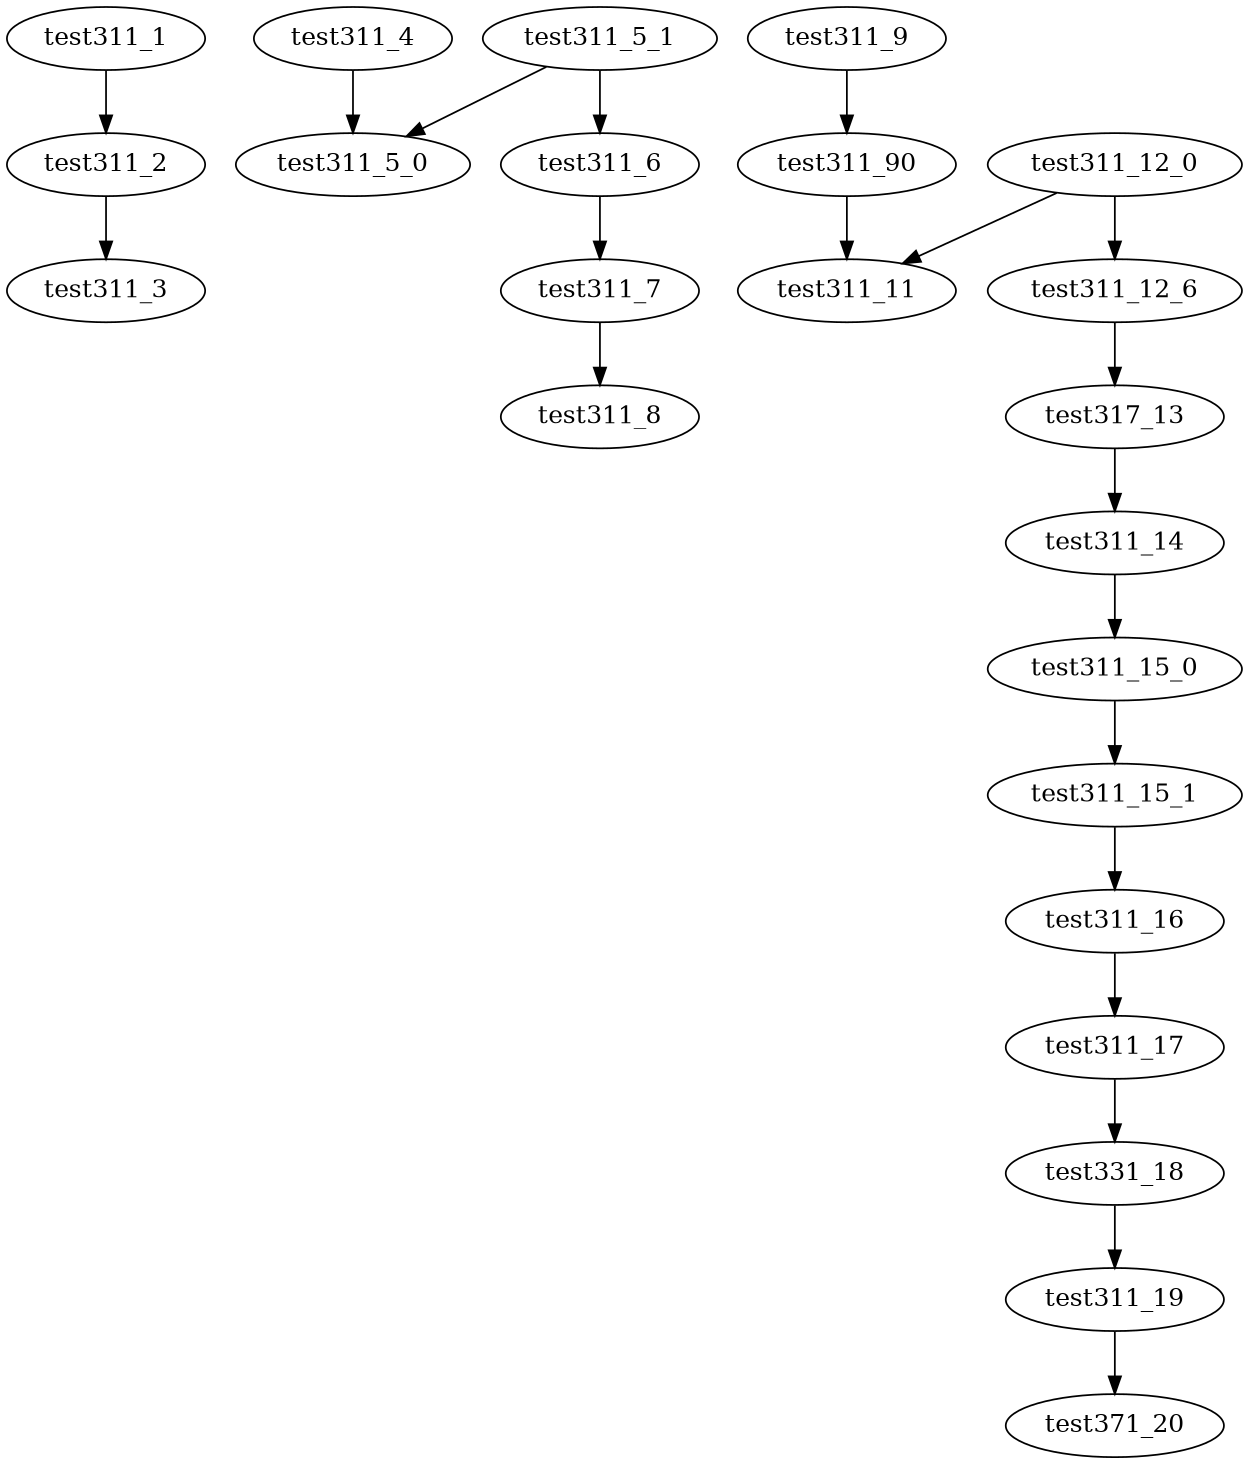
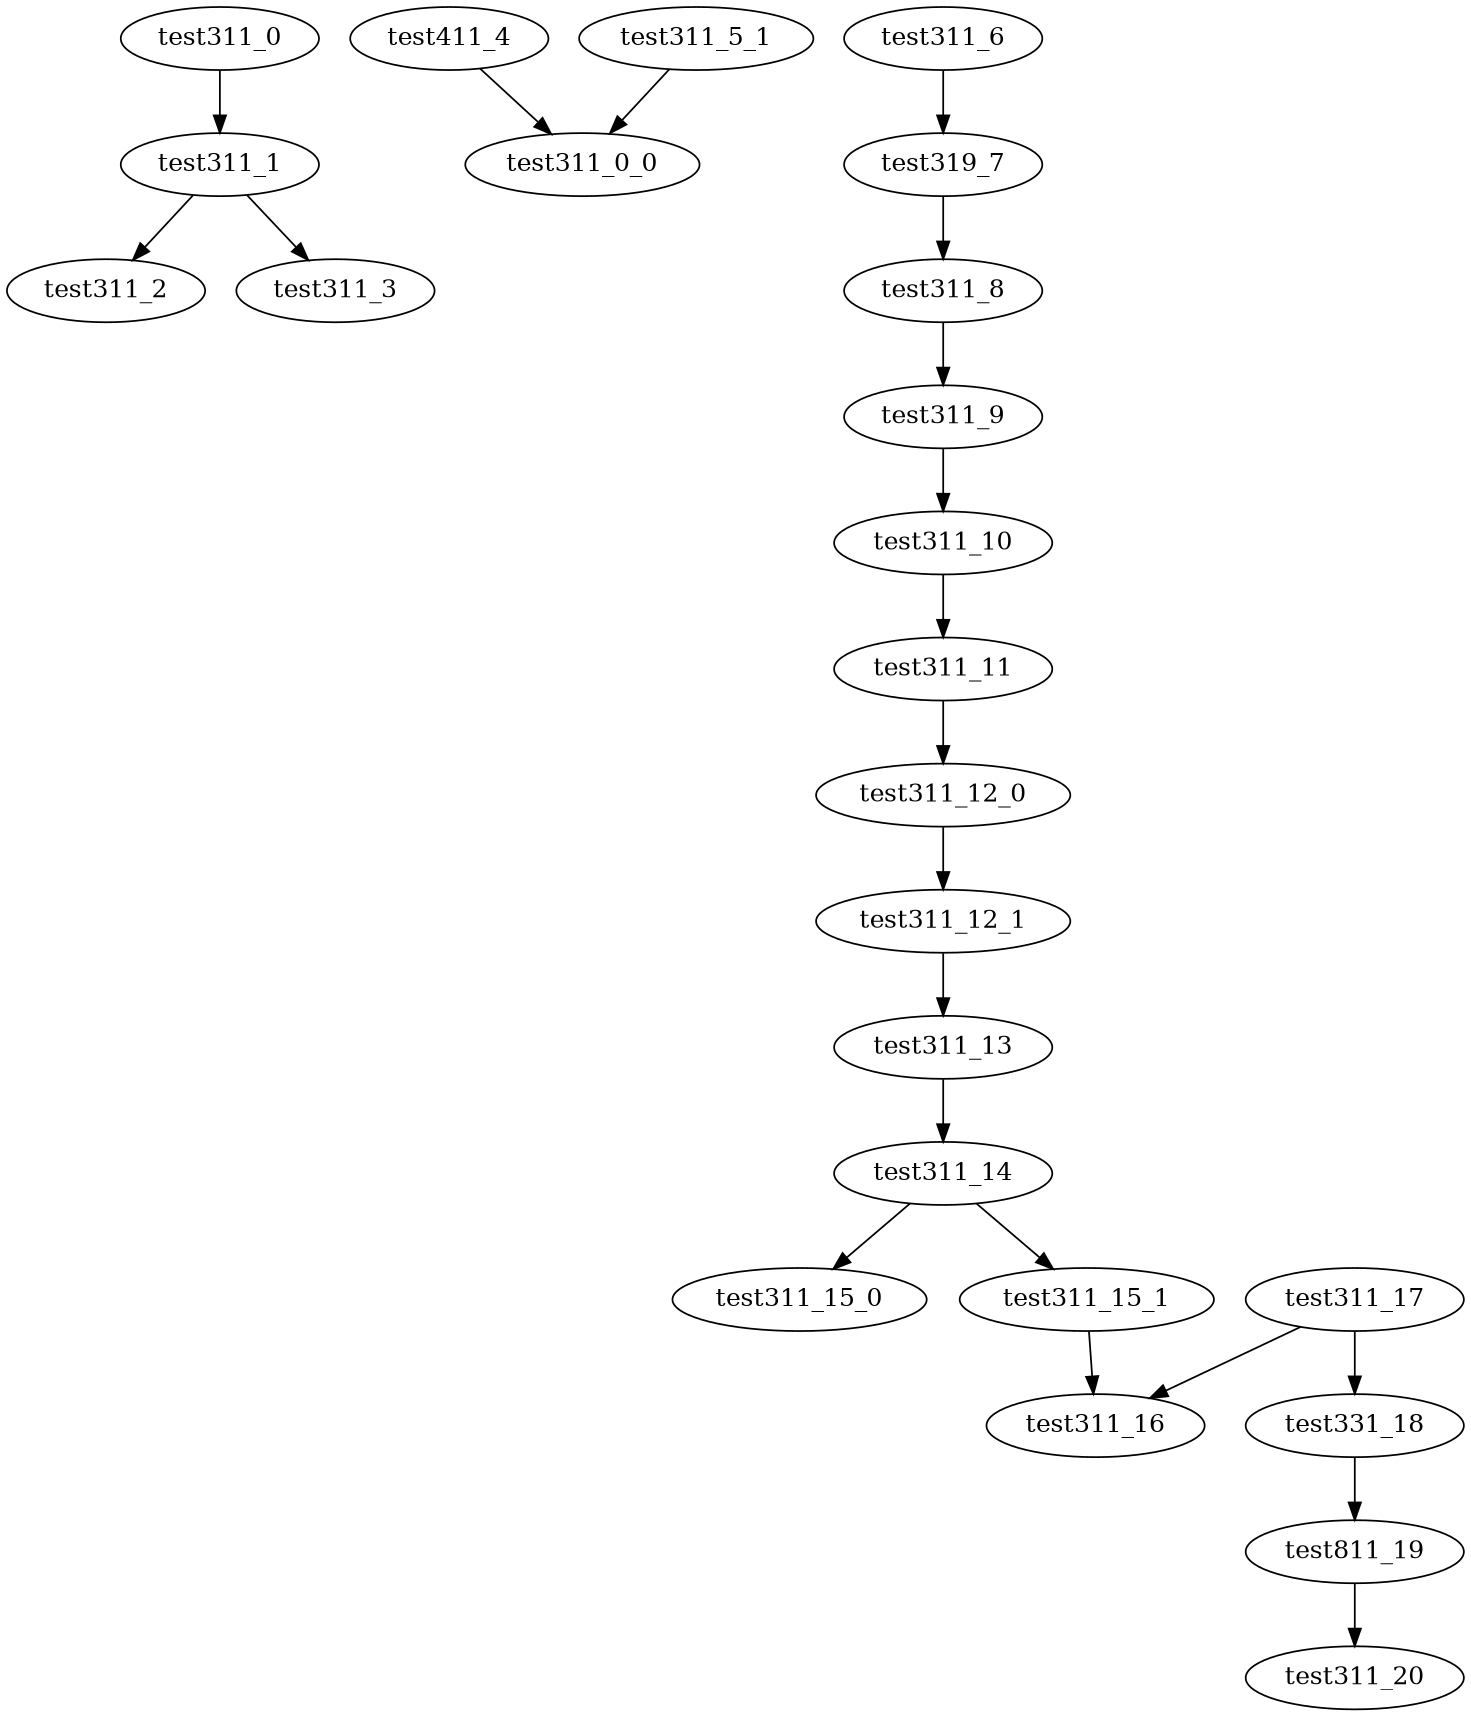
node "test311_0": added
node "test311_4": label "test311_4" -> "test411_4"
edge "test311_5_1" -> "test311_6": removed
node "test311_5_0": label "test311_5_0" -> "test311_0_0"
node "test311_90": label "test311_90" -> "test311_10"
edge "test311_2" -> "test311_3": now "test311_1" -> "test311_3"
edge "test311_12_0" -> "test311_11": reversed
node "test311_7": label "test311_7" -> "test319_7"
node "test311_12_6": label "test311_12_6" -> "test311_12_1"
edge "test311_8" -> "test311_9": added
node "test317_13": label "test317_13" -> "test311_13"
edge "test311_15_0" -> "test311_15_1": now "test311_14" -> "test311_15_1"
edge "test311_16" -> "test311_17": reversed
node "test311_19": label "test311_19" -> "test811_19"
node "test371_20": label "test371_20" -> "test311_20"
